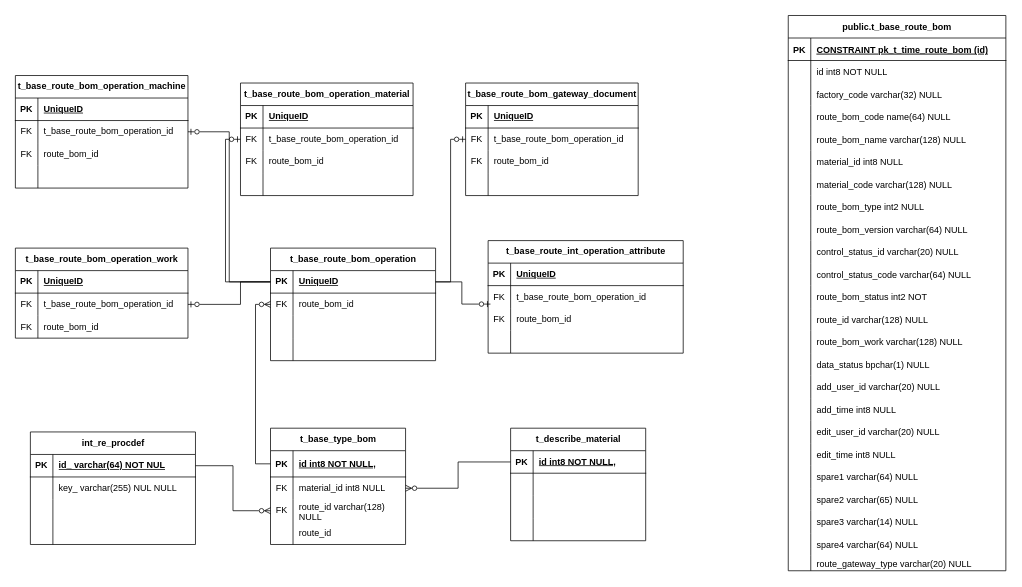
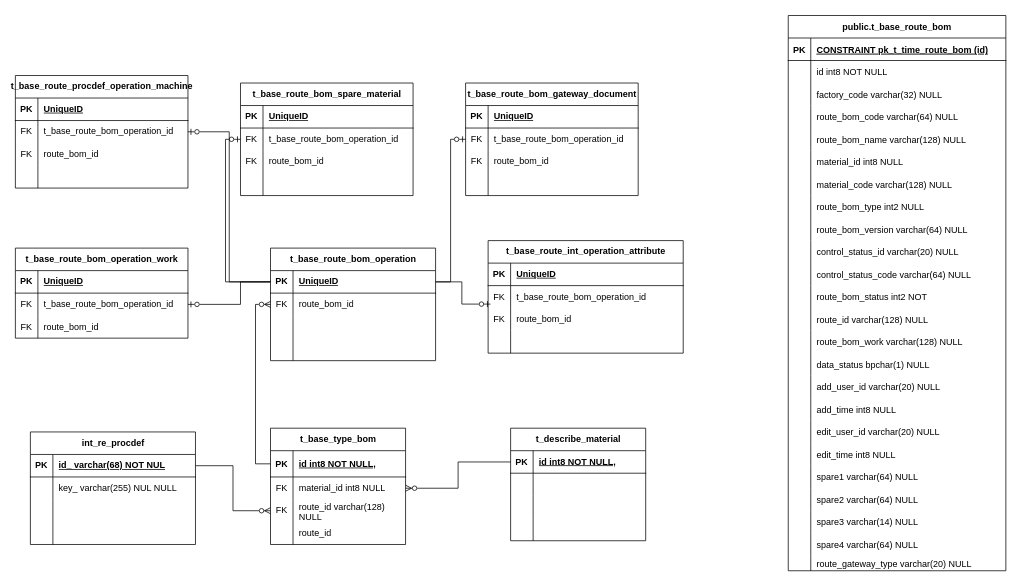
node "t_base_route_bom_operation_machine": label "t_base_route_bom_operation_machine" -> "t_base_route_procdef_operation_machine"
node "t_base_route_bom_operation_material": label "t_base_route_bom_operation_material" -> "t_base_route_bom_spare_material"
node "route_bom_code name(64) NULL": label "route_bom_code name(64) NULL" -> "route_bom_code varchar(64) NULL"
node "id_ varchar(64) NOT NUL": label "id_ varchar(64) NOT NUL" -> "id_ varchar(68) NOT NUL"
node "spare2 varchar(65) NULL": label "spare2 varchar(65) NULL" -> "spare2 varchar(64) NULL"
